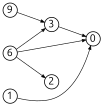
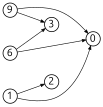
edge "3" -> "0": now "9" -> "0"
edge "6" -> "2": now "1" -> "2"
